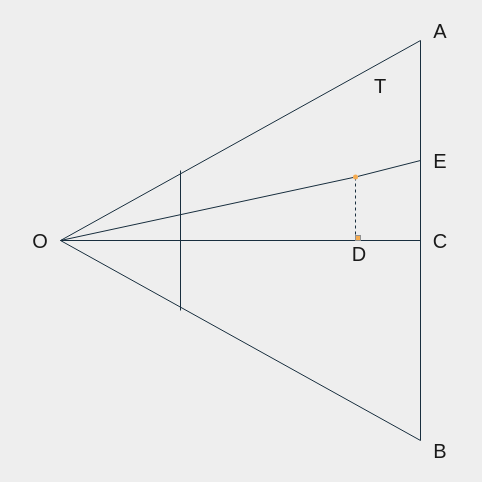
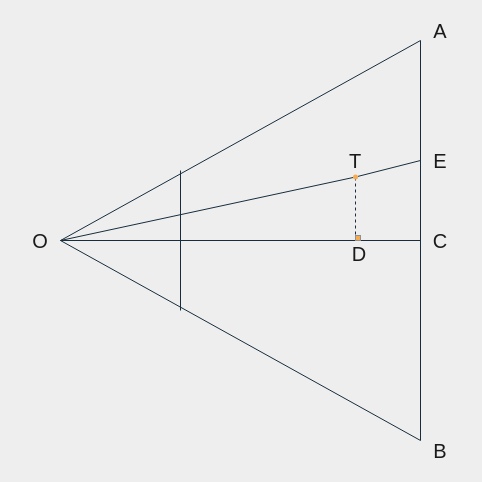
node "T": moved (381, 86) -> (356, 161)
